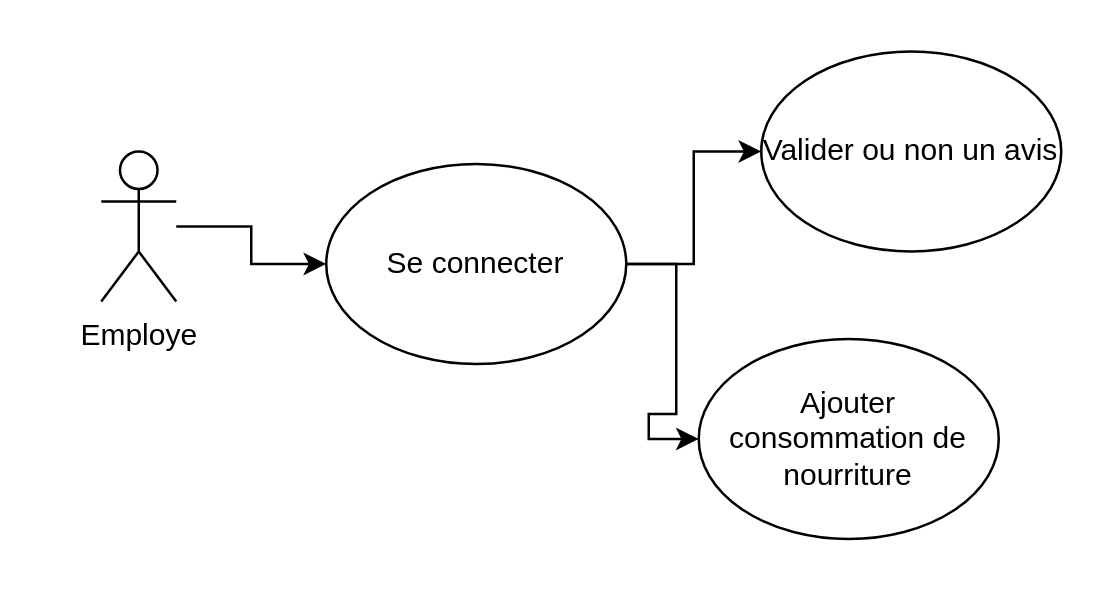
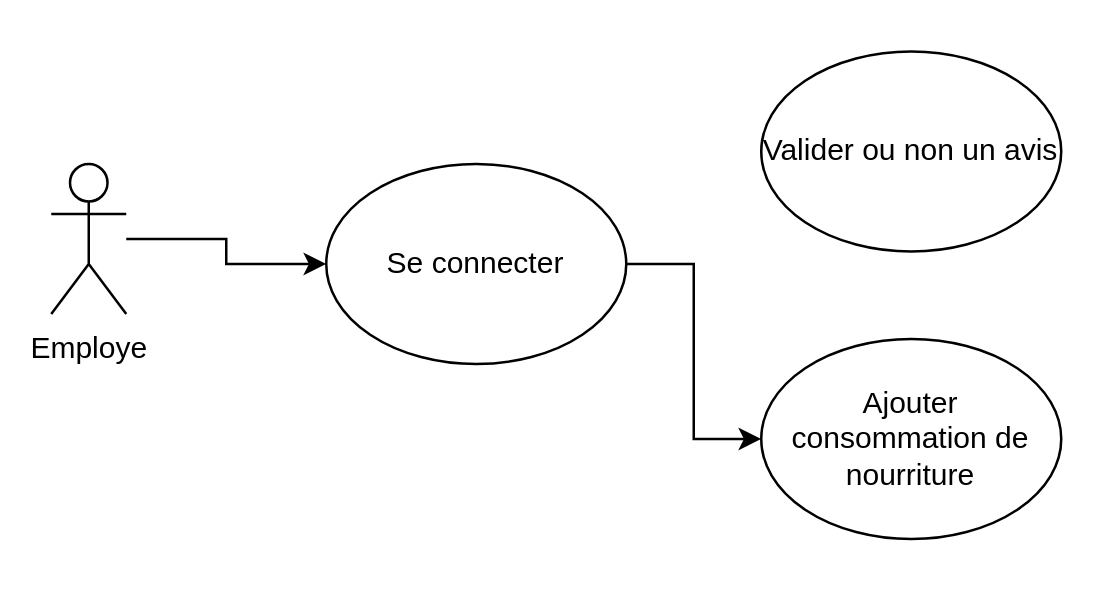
edge "Se connecter" -> "Valider ou non un avis": removed
node "Employe": moved (139, 226) -> (89, 239)
node "Ajouter consommation de nourriture": moved (849, 439) -> (911, 439)
